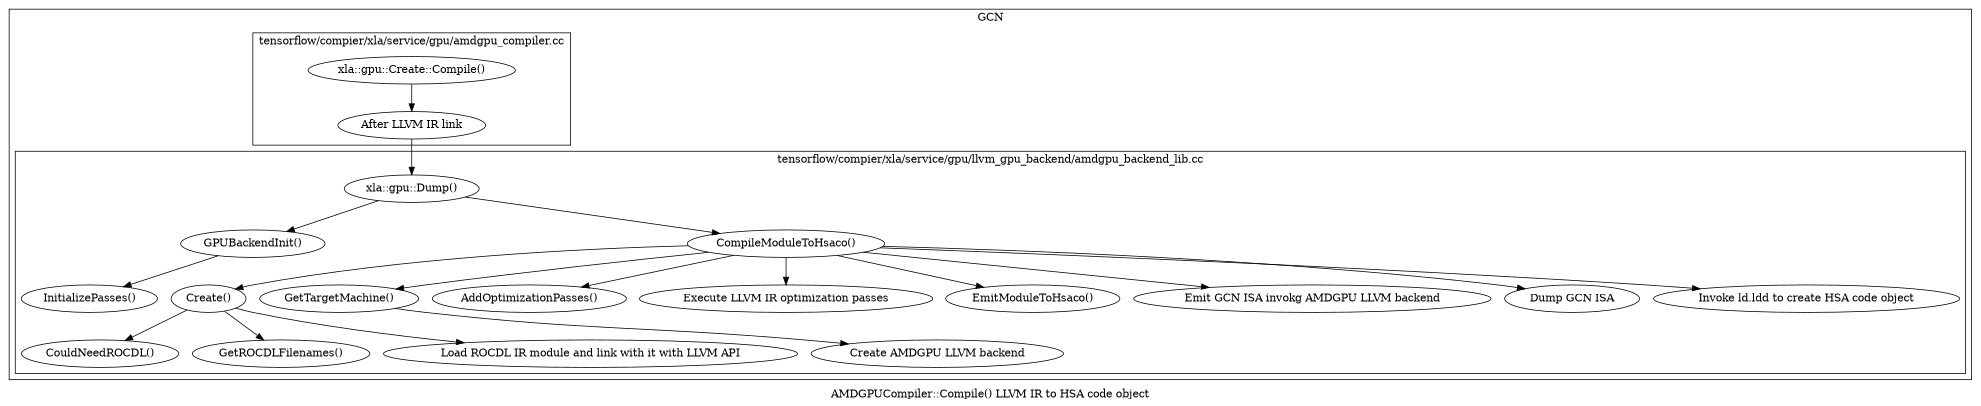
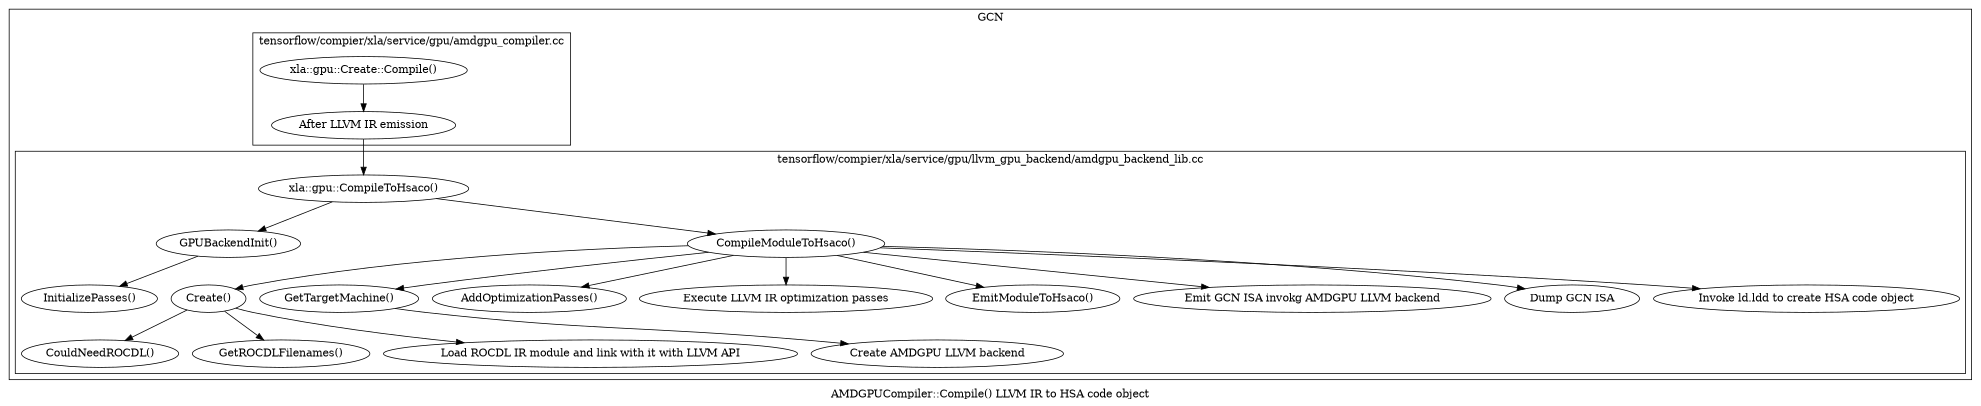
node "After LLVM IR link": label "After LLVM IR link" -> "After LLVM IR emission"
node "xla::gpu::Dump()": label "xla::gpu::Dump()" -> "xla::gpu::CompileToHsaco()"
